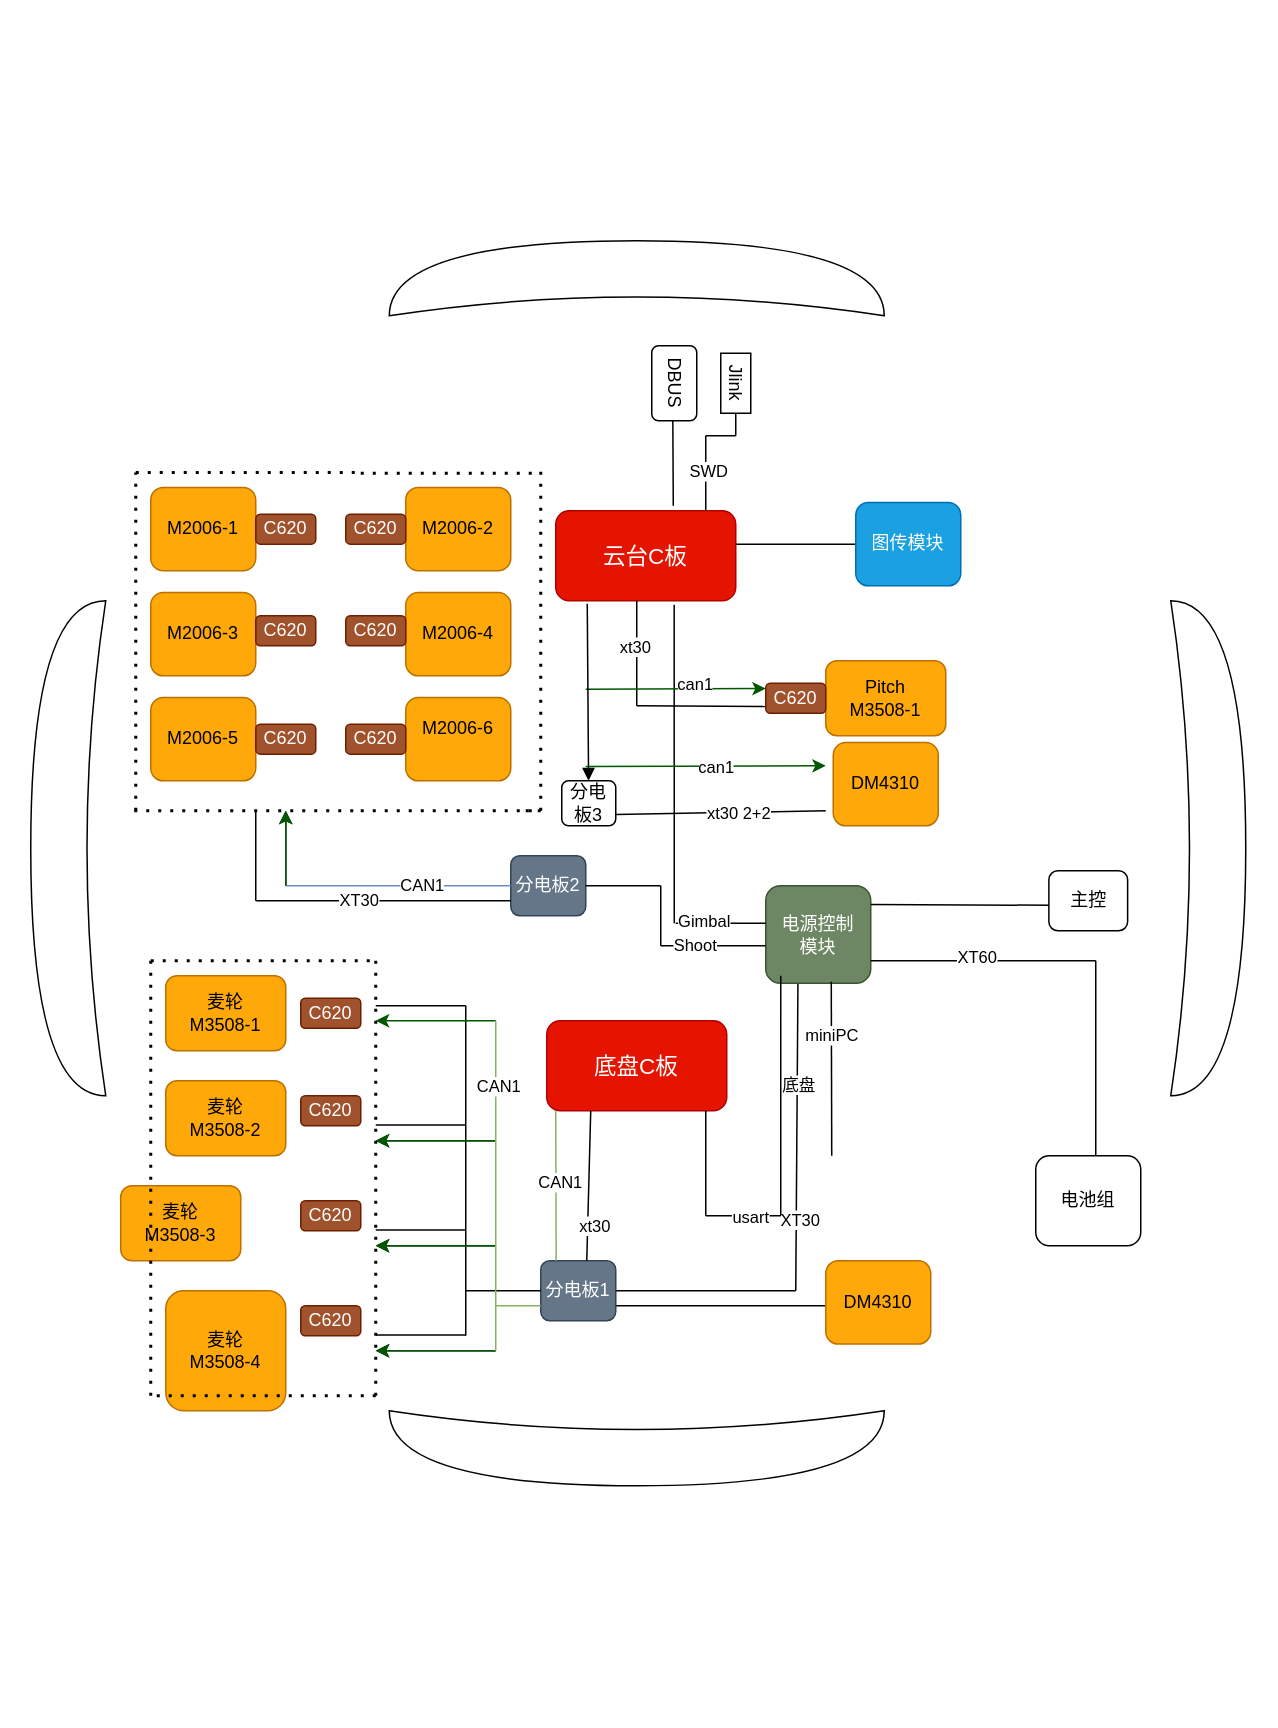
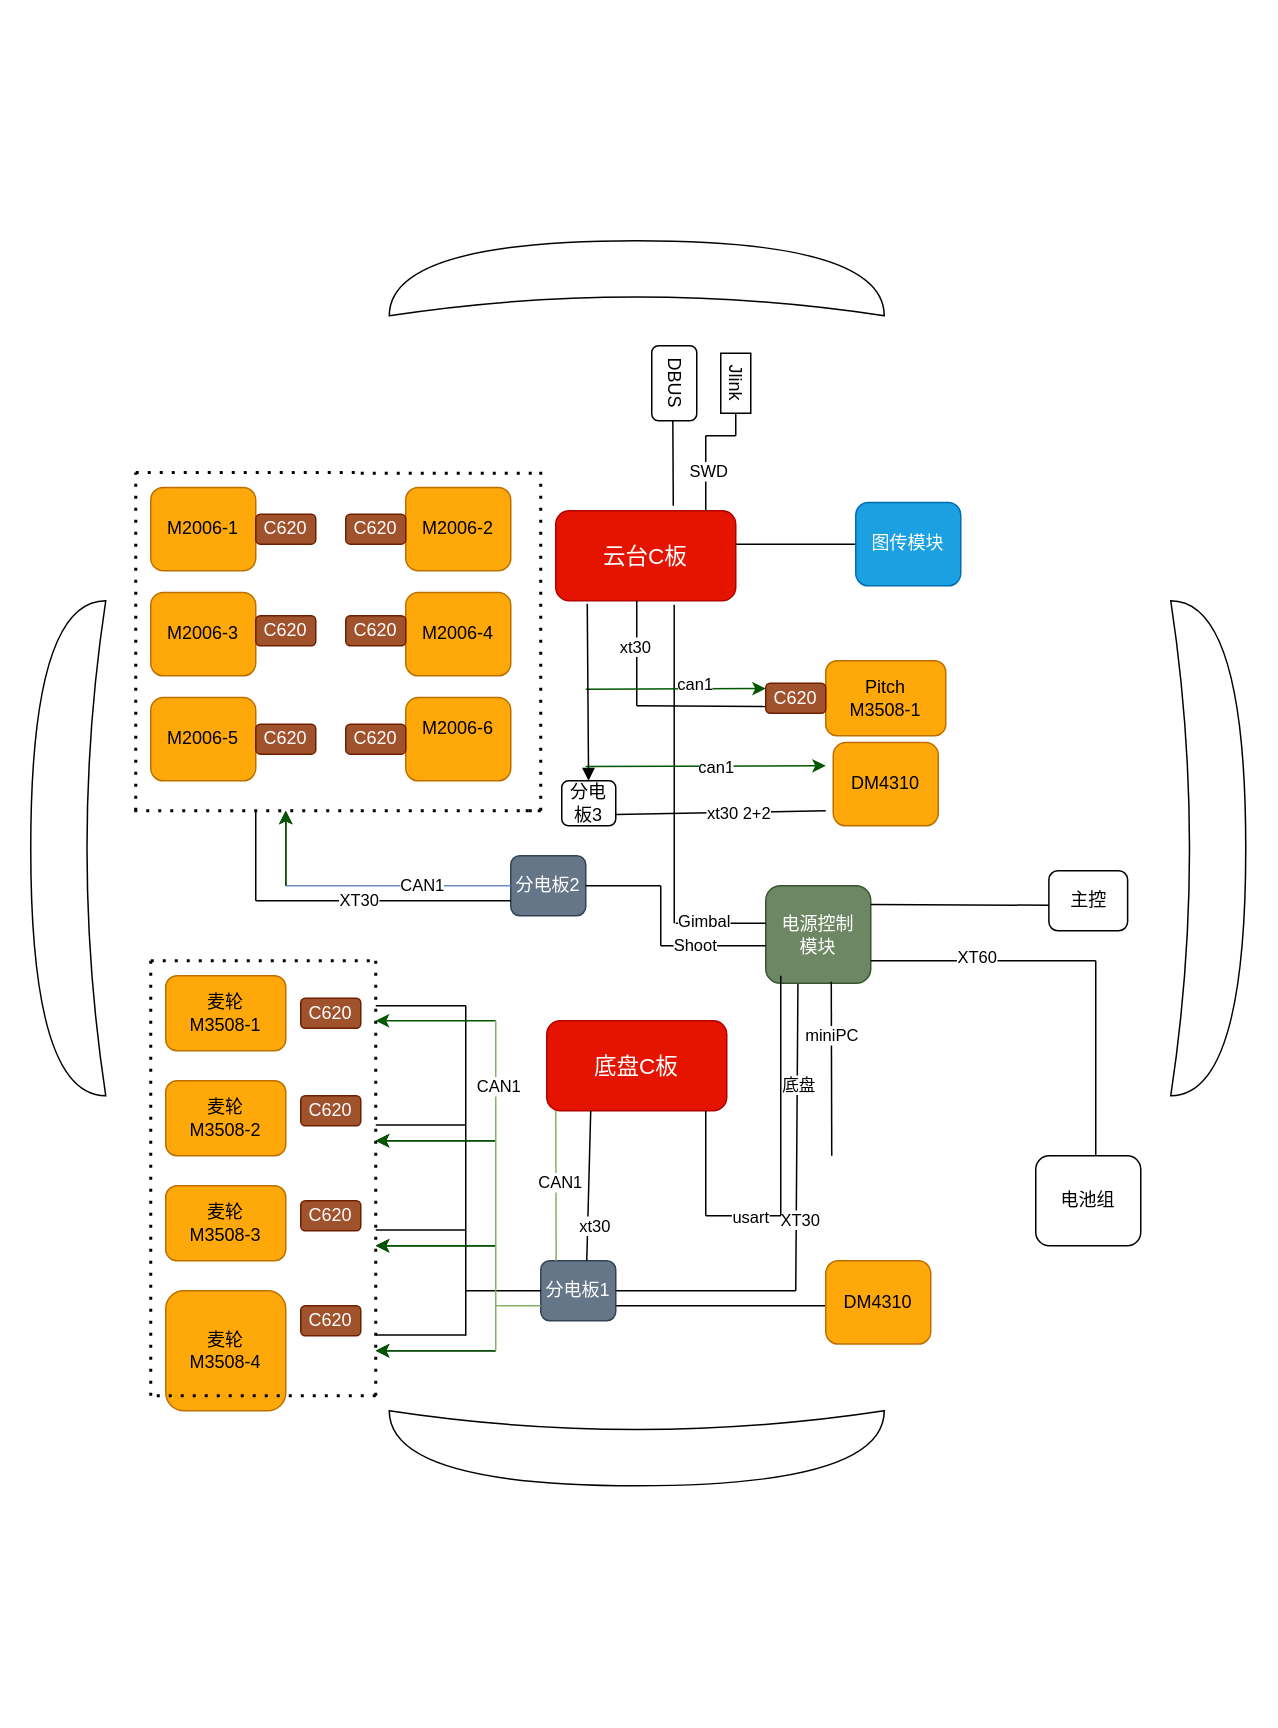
node "麦轮 M3508-3": moved (181, 1223) -> (226, 1223)
